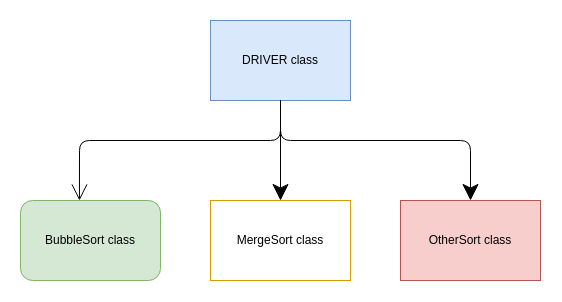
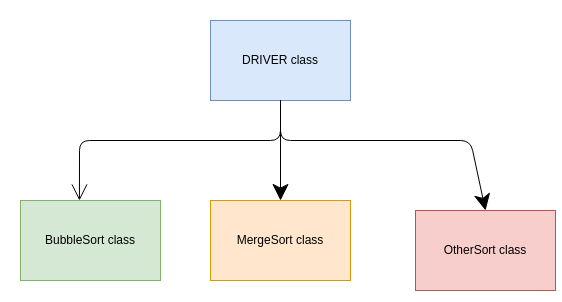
node "BubbleSort class": shape rounded rectangle -> rectangle
node "MergeSort class": fillcolor #ffffff -> #ffe6cc
node "OtherSort class": moved (471, 241) -> (486, 251)
